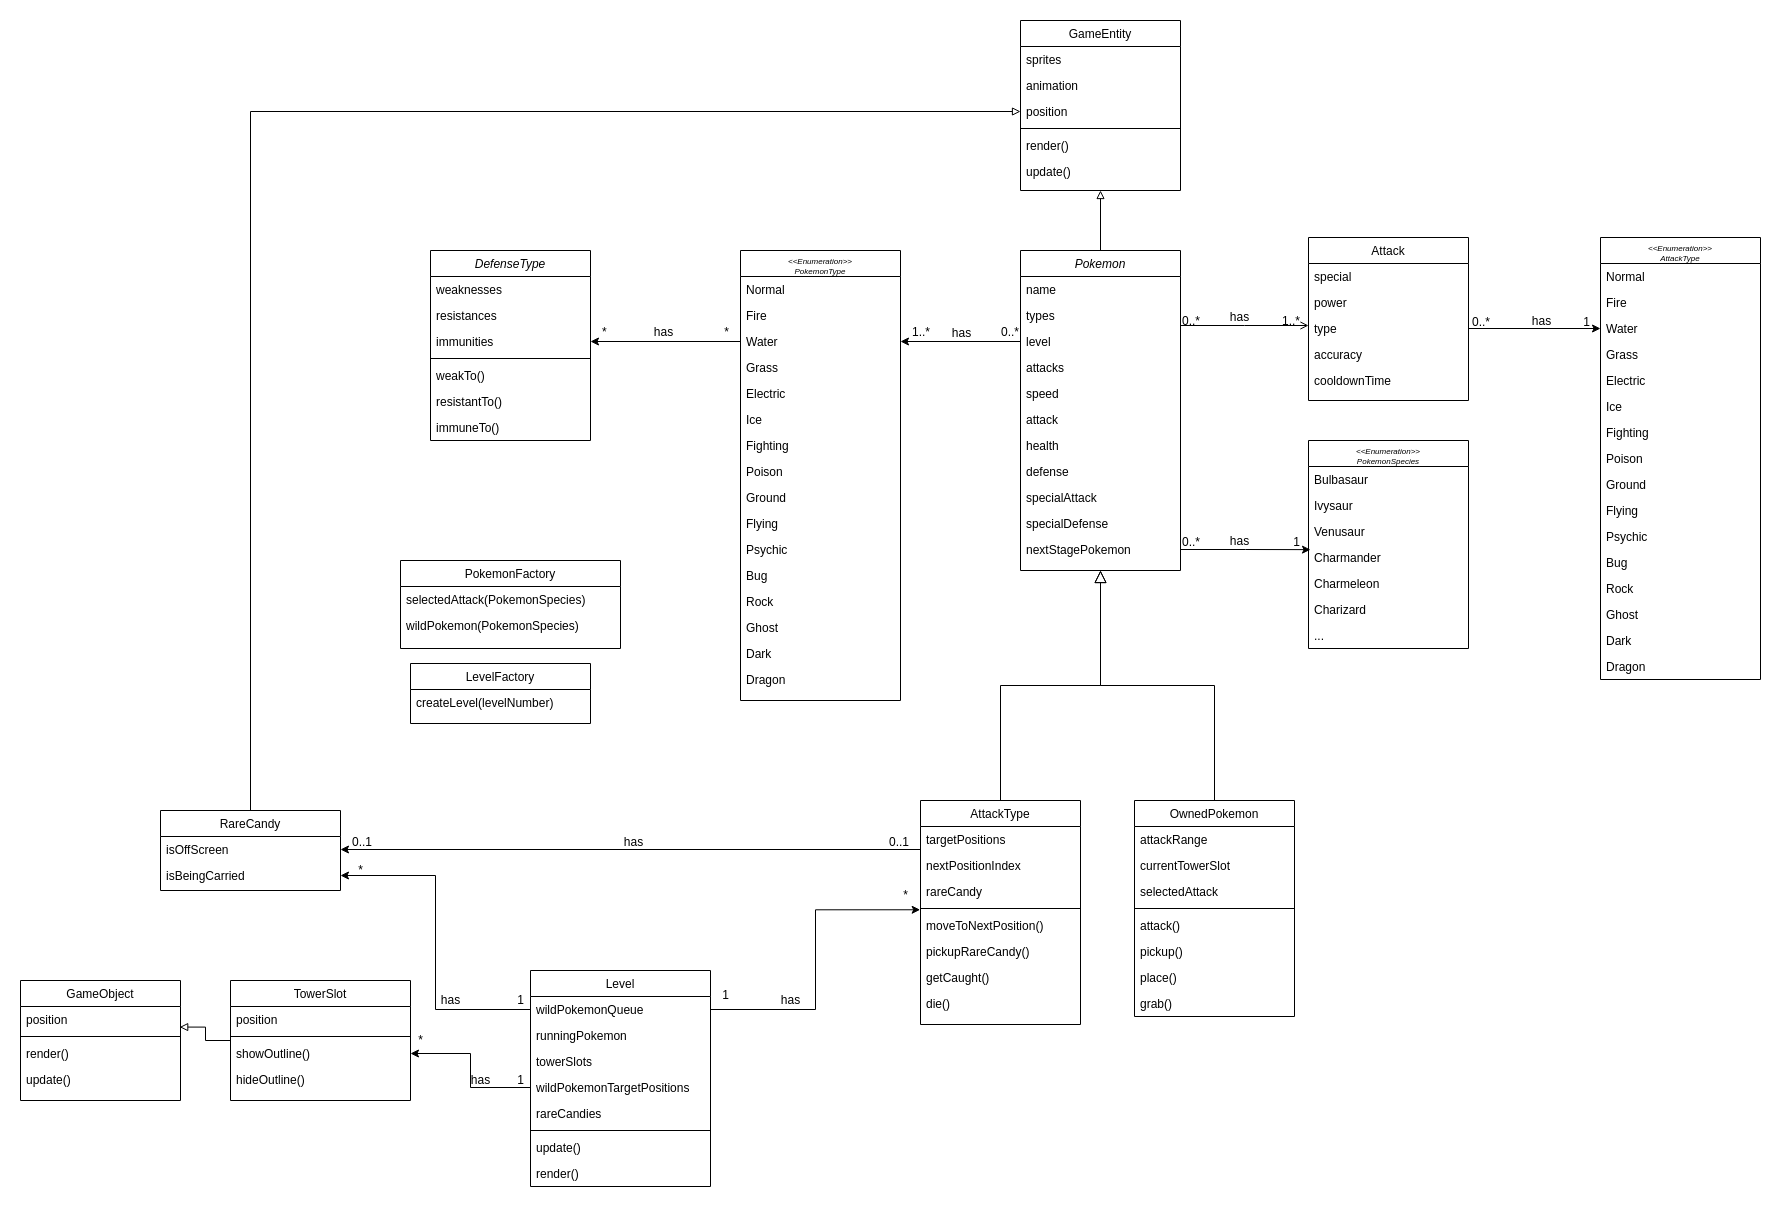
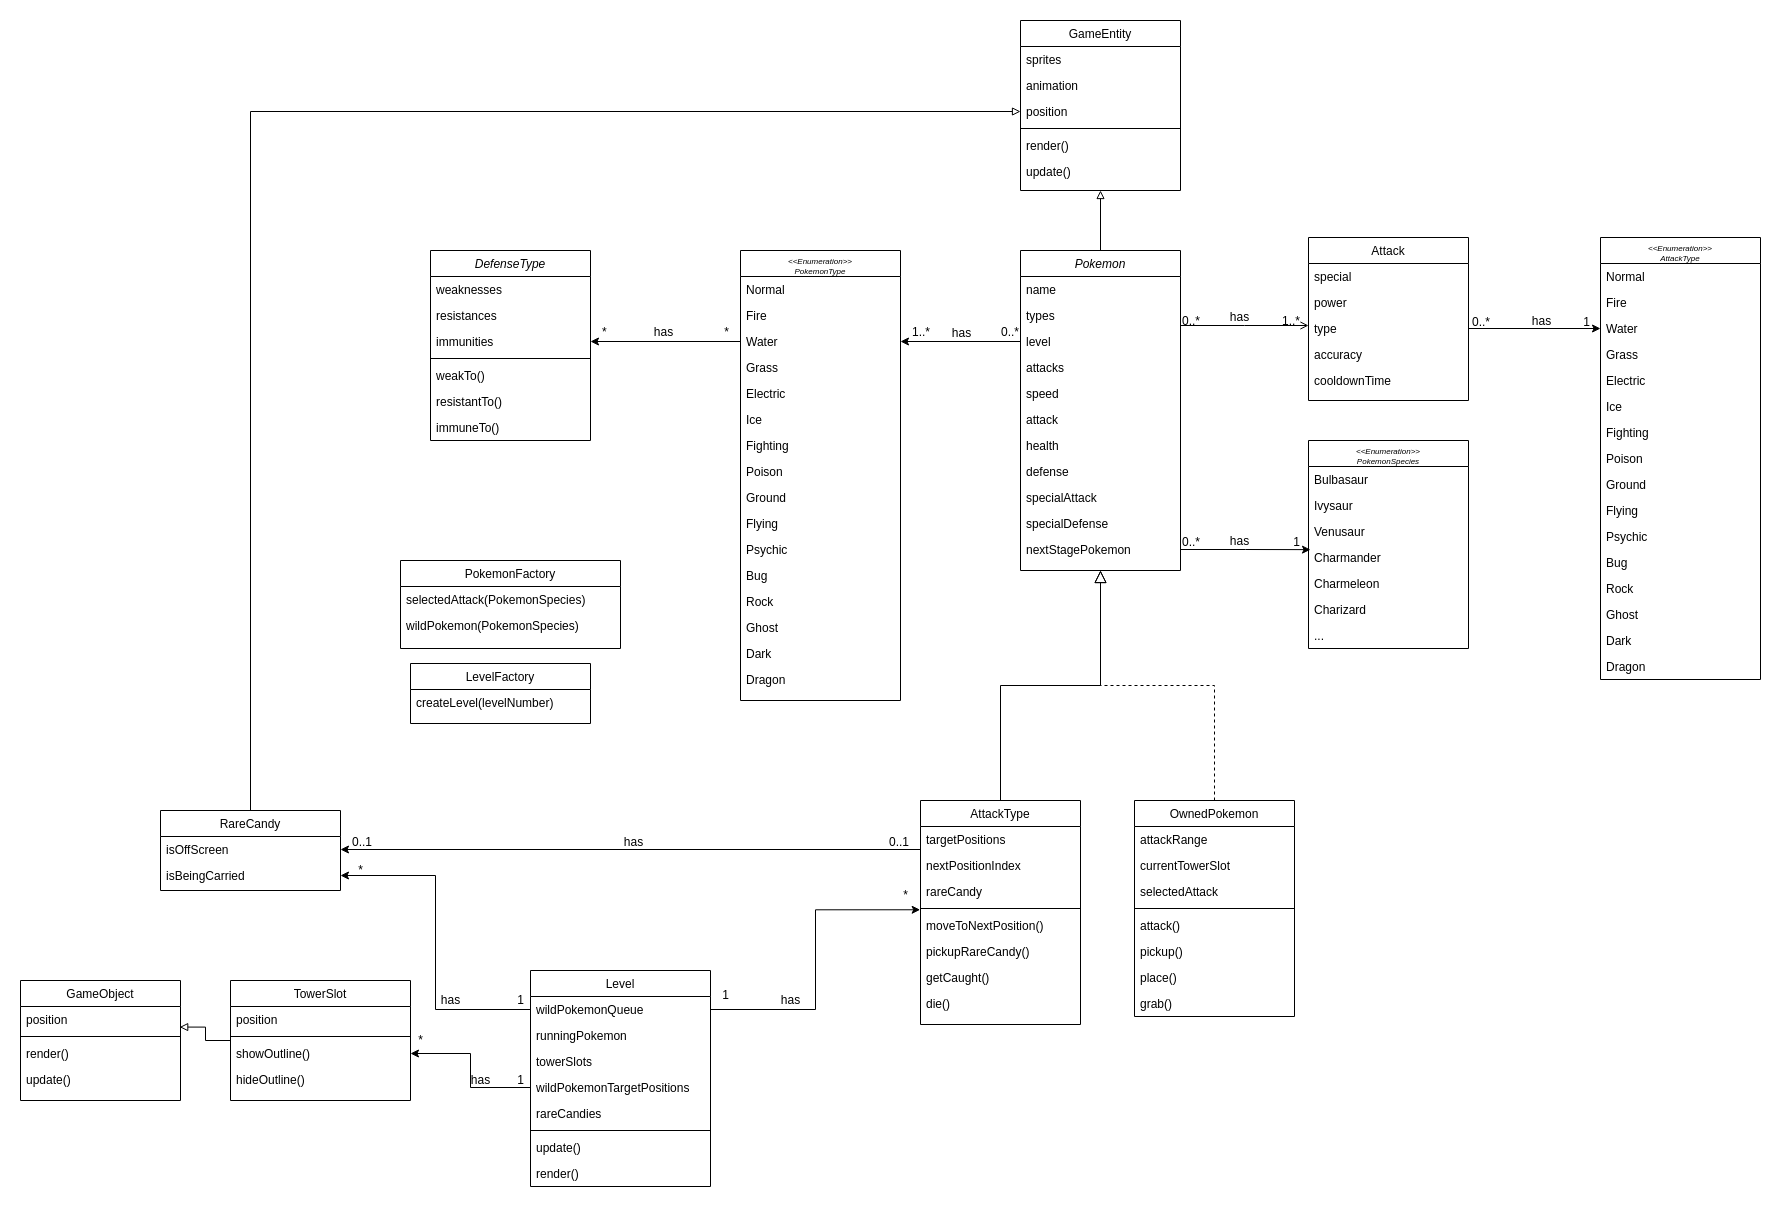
edge "OwnedPokemon" -> "Pokemon": style solid -> dashed
